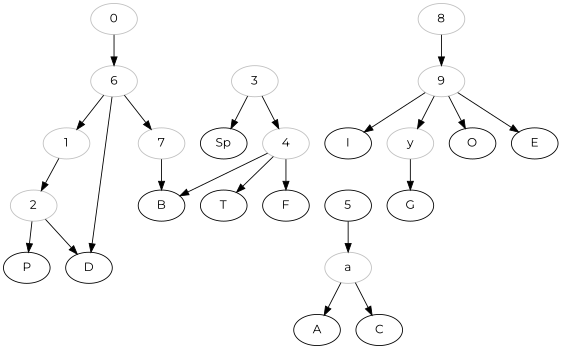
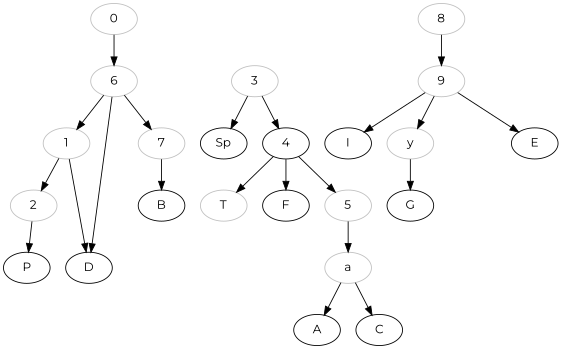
node "4": color grey -> black
node "O": removed
edge "4" -> "B": now "4" -> "5"
node "T": color black -> grey
node "5": color black -> grey
edge "2" -> "D": now "1" -> "D"
